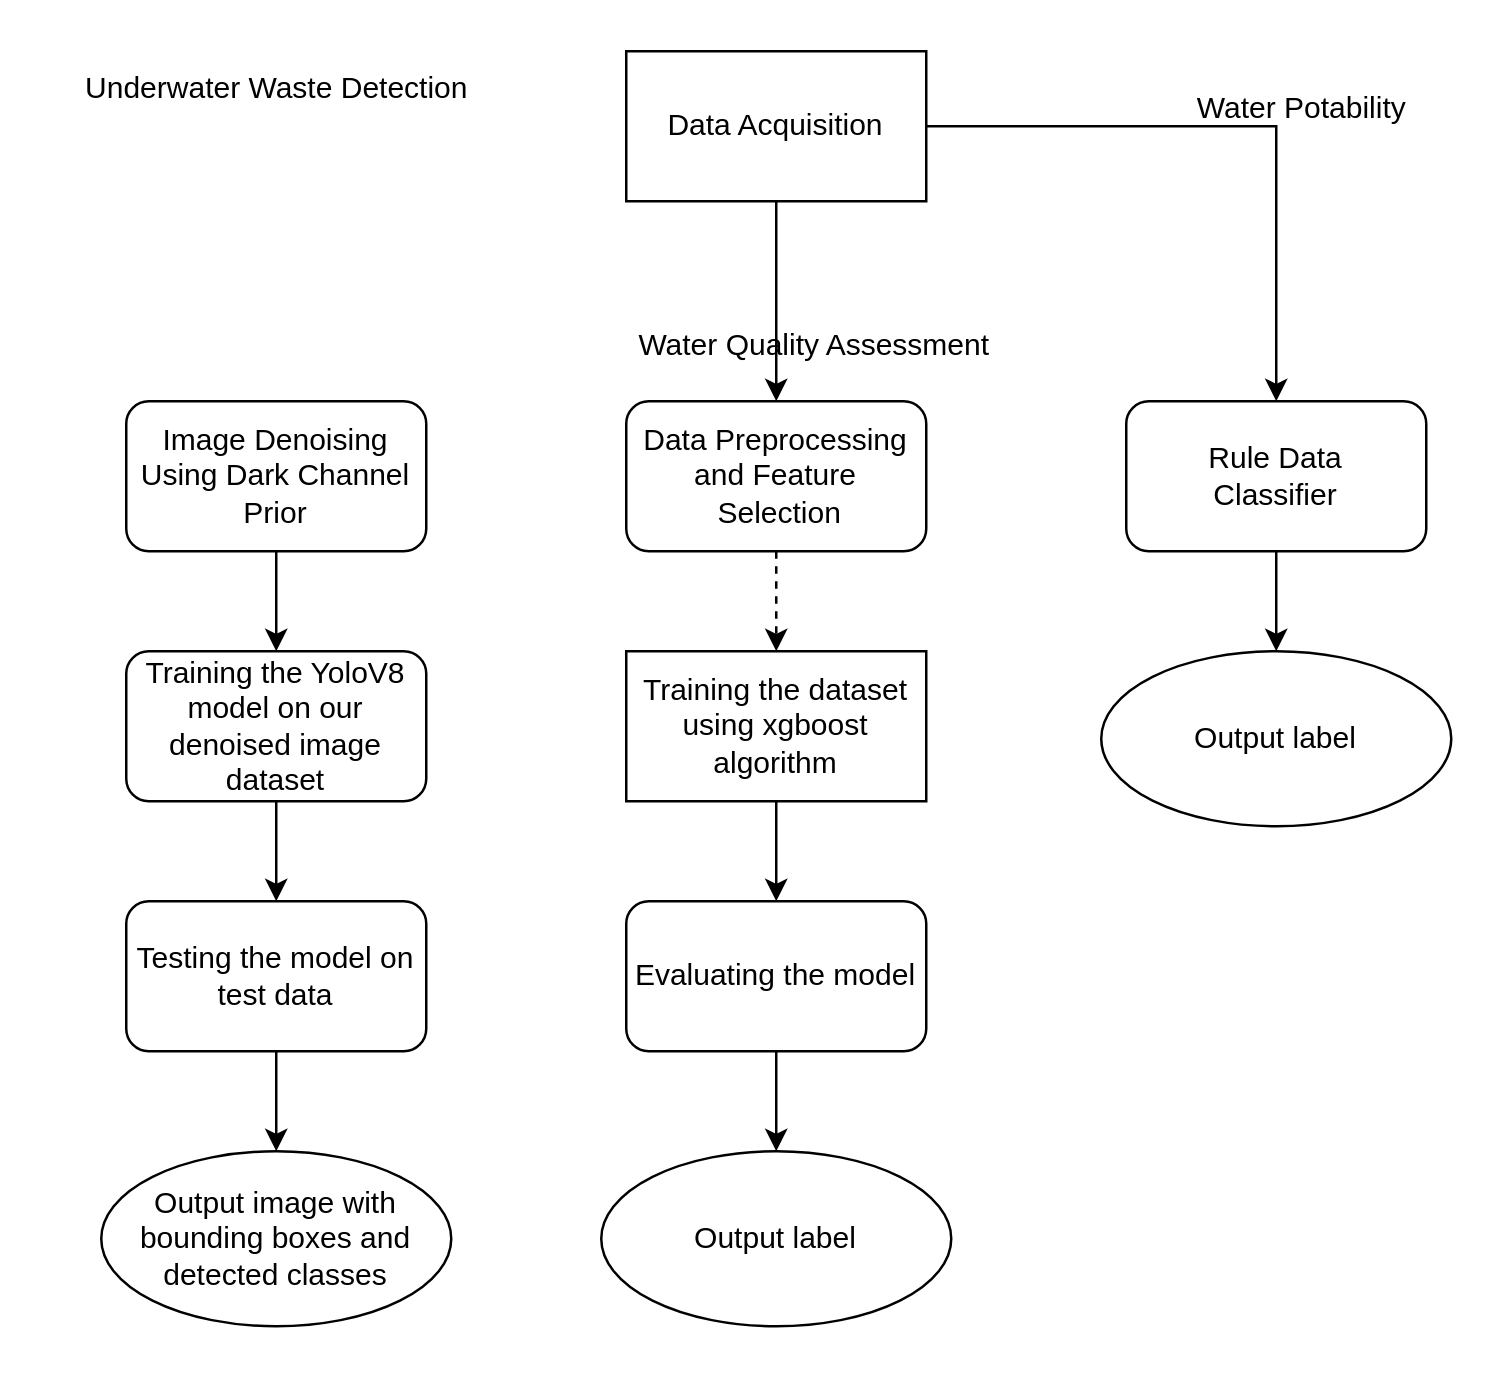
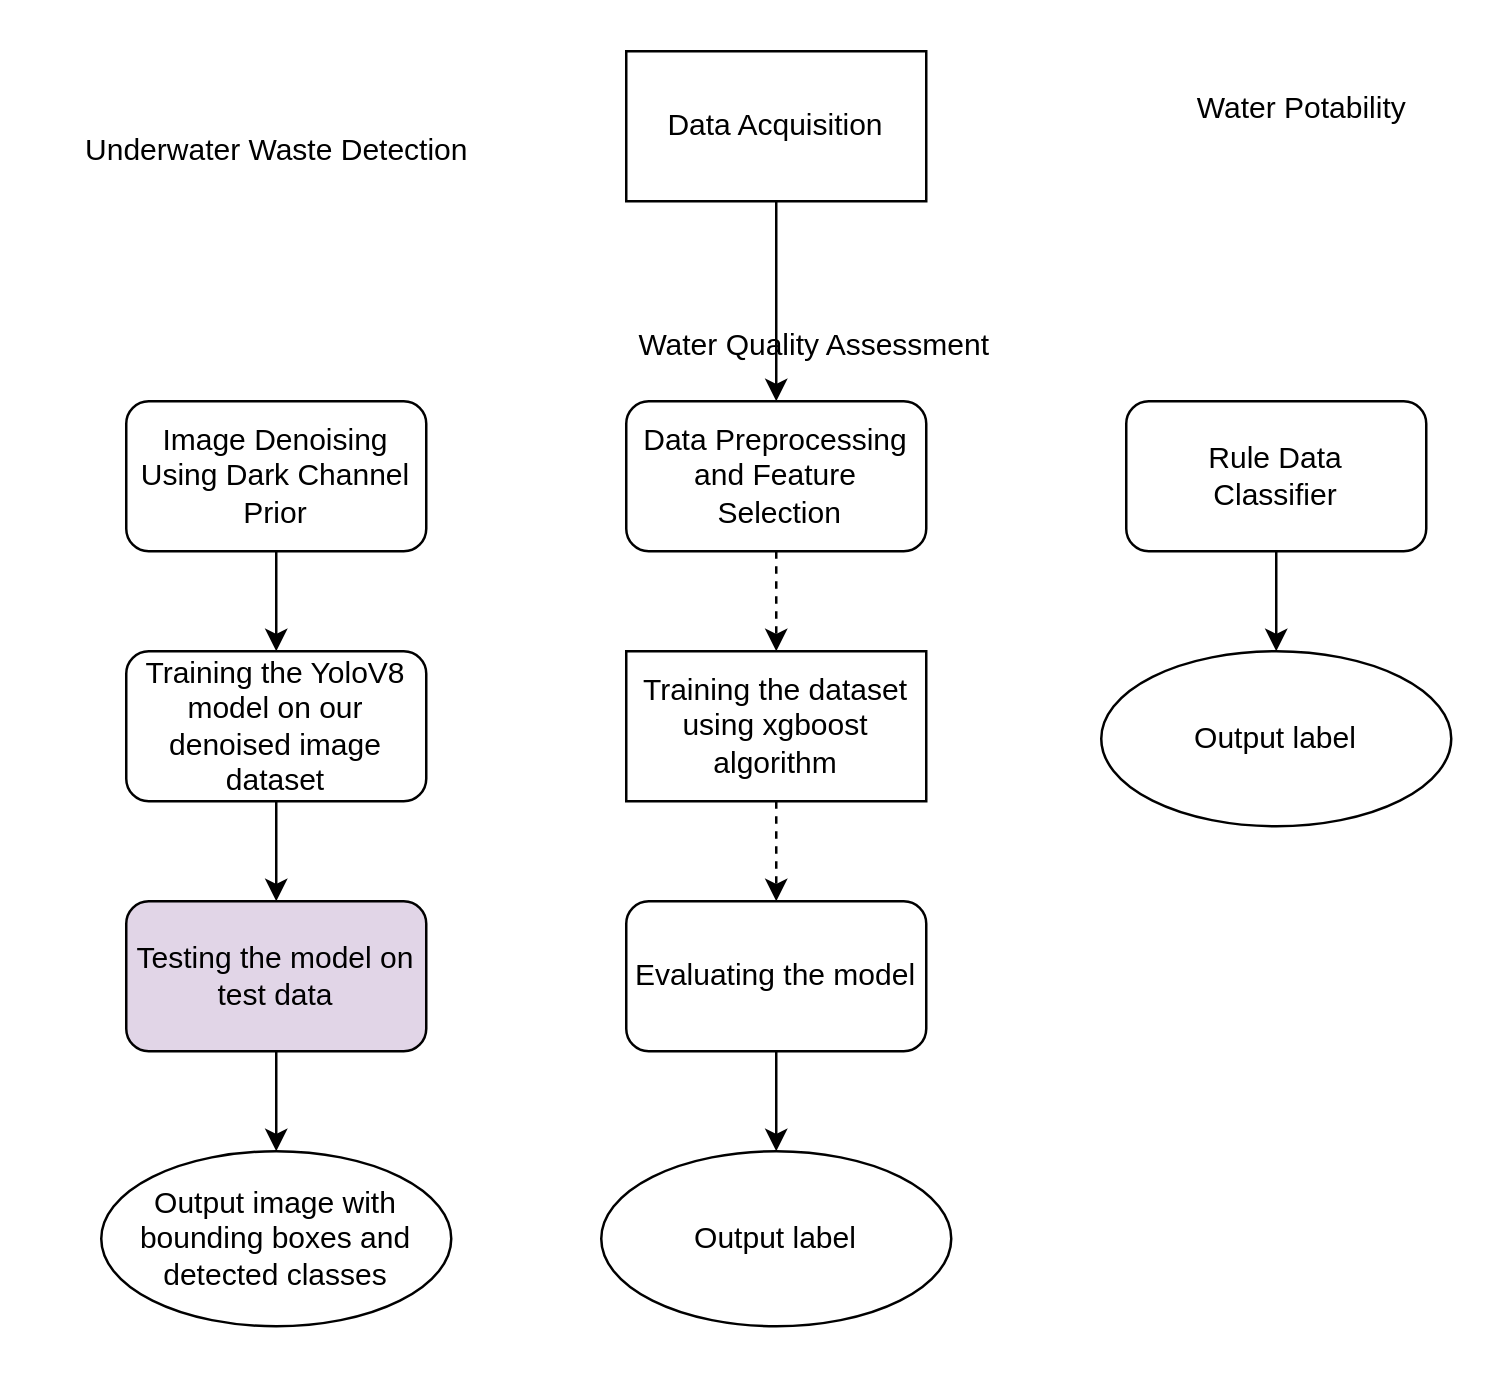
node "Underwater Waste Detection": moved (276, 89) -> (276, 151)
edge "Data Acquisition" -> "Rule Data Classifier": removed
edge "Training the dataset using xgboost algorithm" -> "Evaluating the model": style solid -> dashed
node "Testing the model on test data": fillcolor #ffffff -> #e1d5e7
